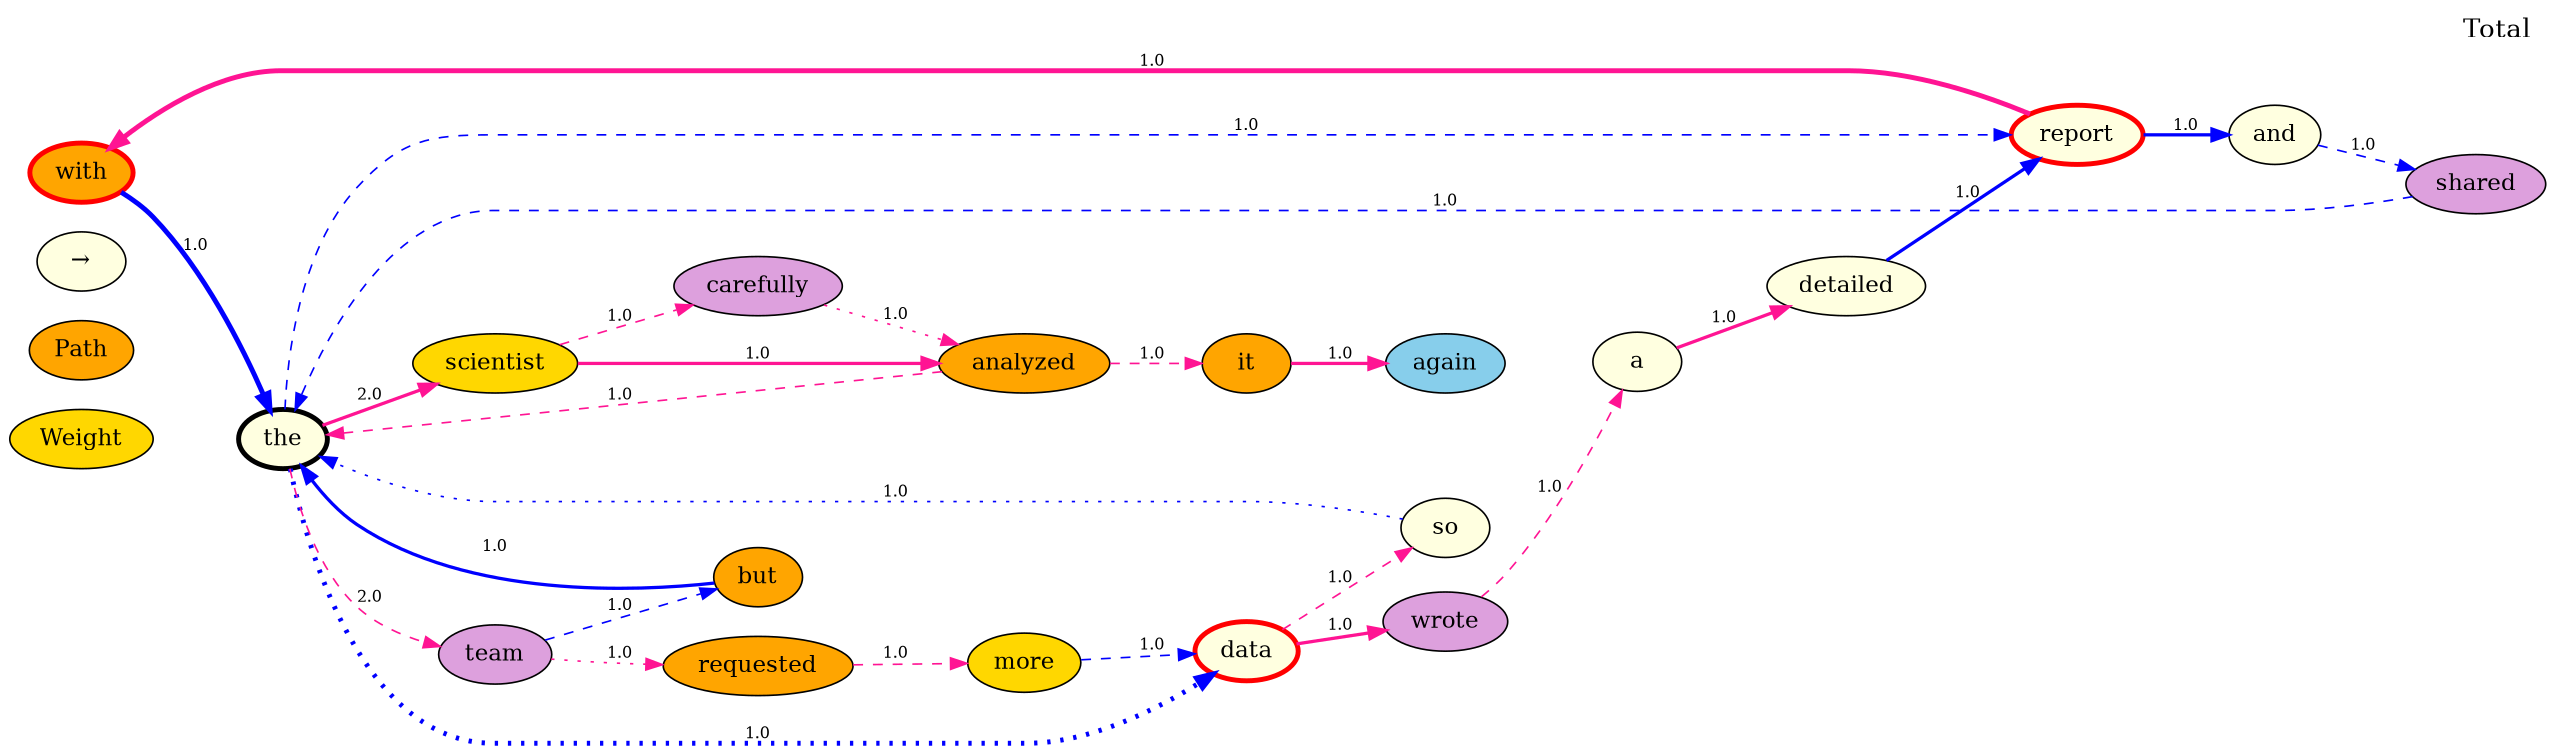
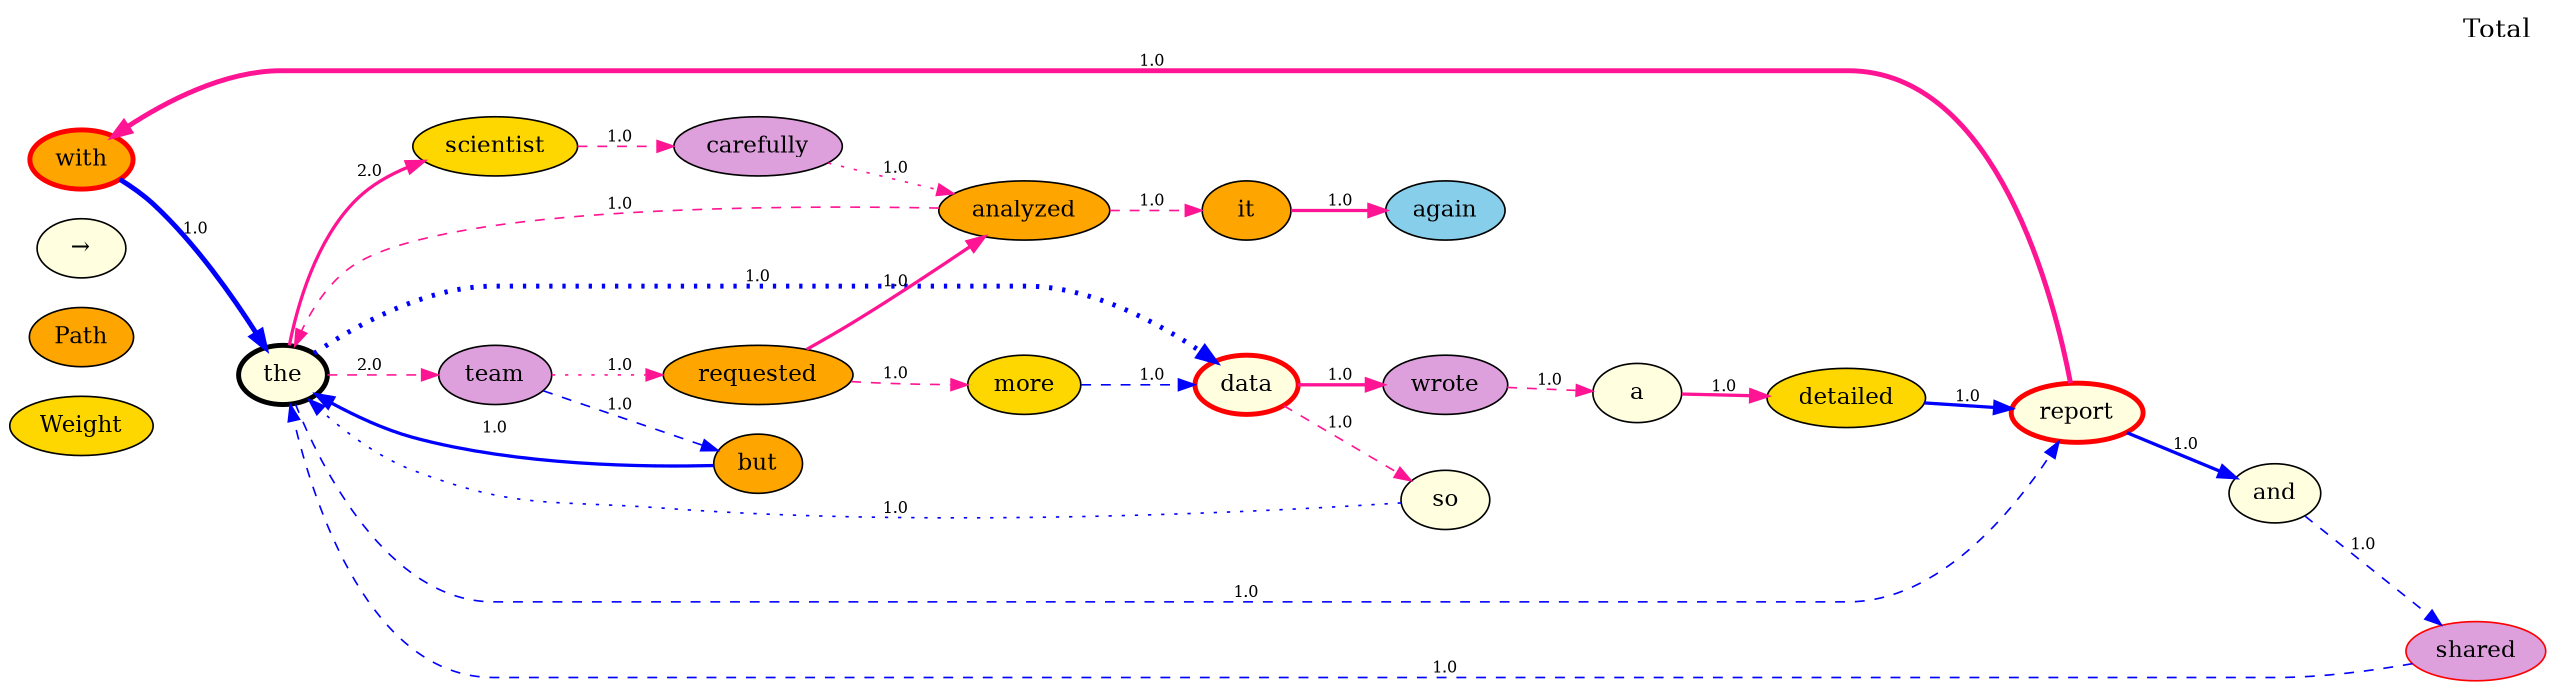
node "shared": color black -> red
node "detailed": fillcolor lightyellow -> gold
edge "scientist" -> "analyzed": now "requested" -> "analyzed"
